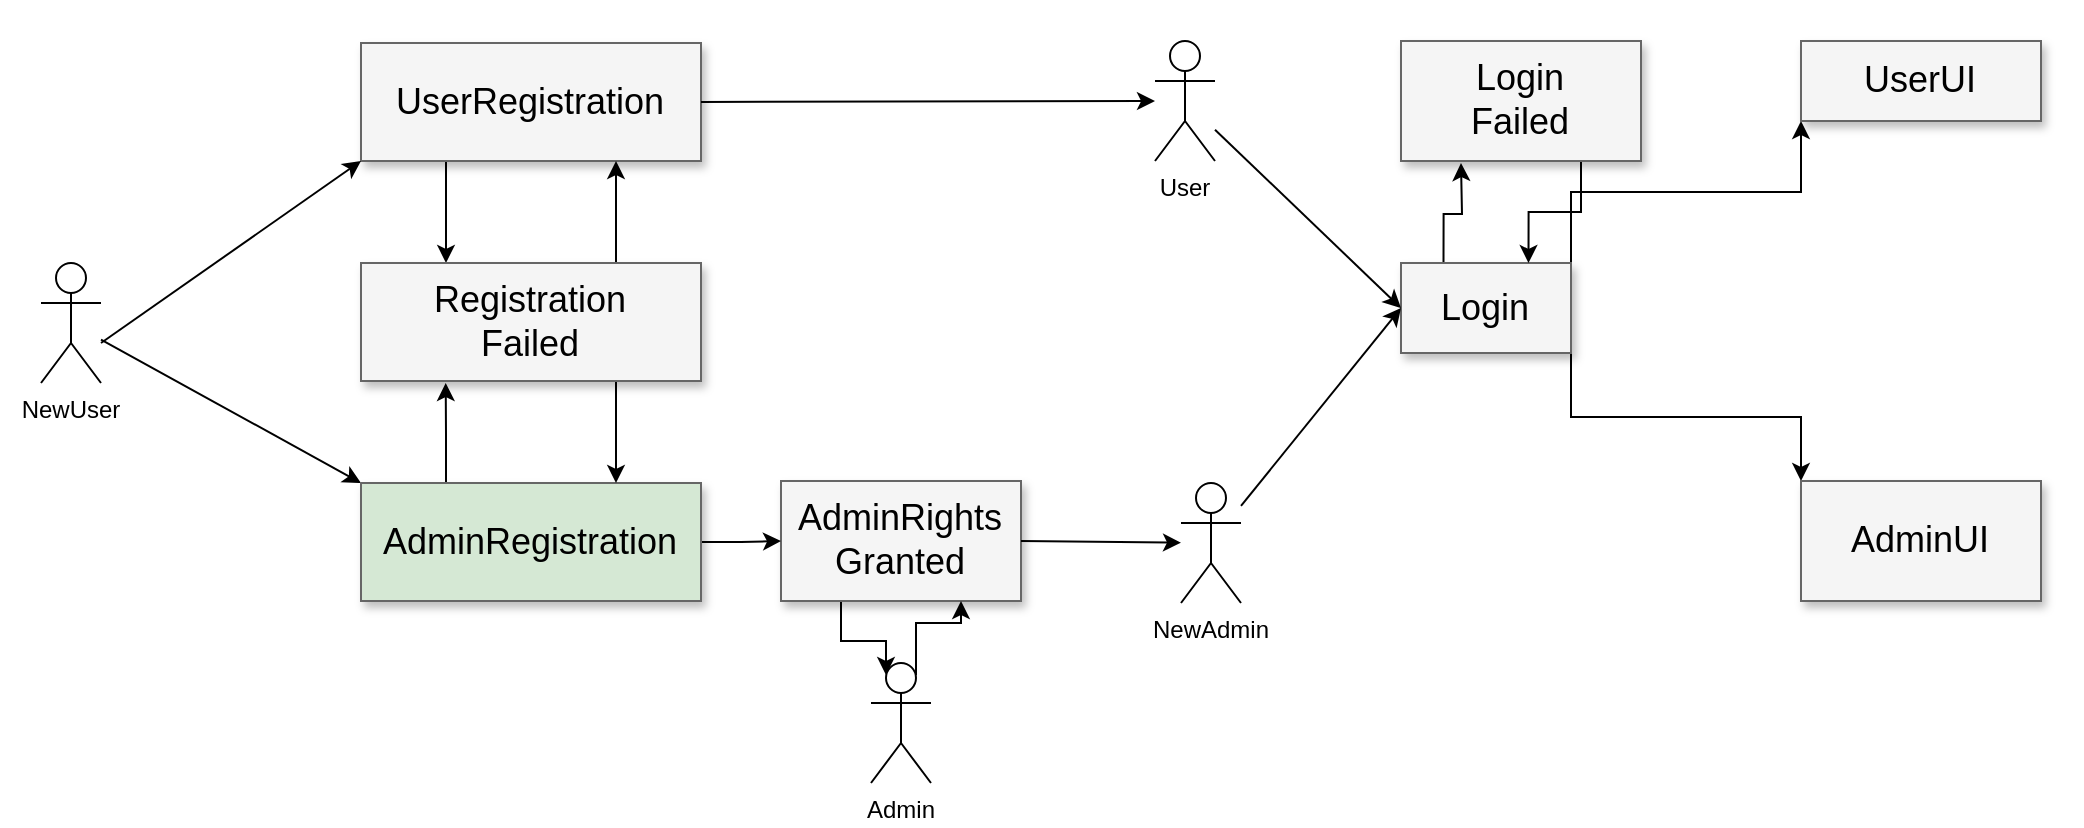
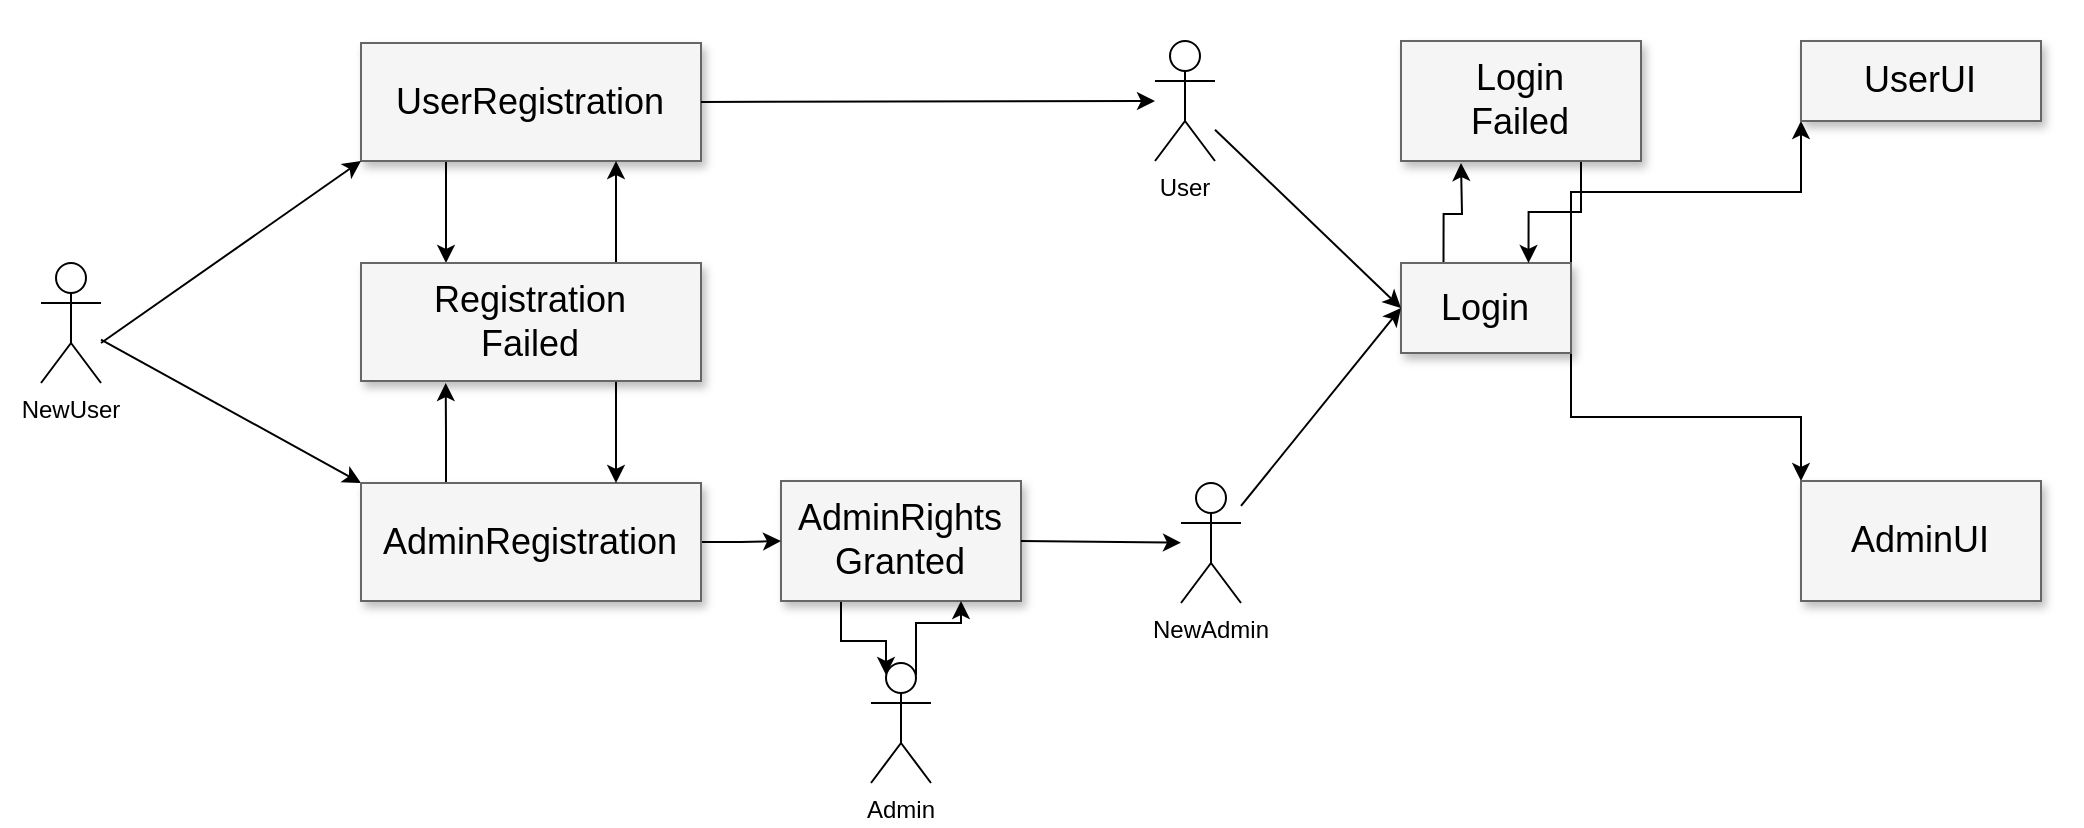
node "AdminRegistration": fillcolor #d5e8d4 -> #f5f5f5
